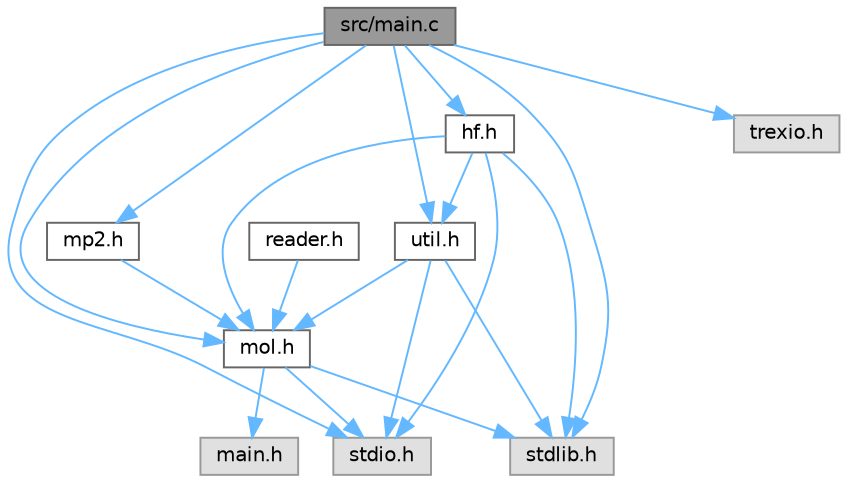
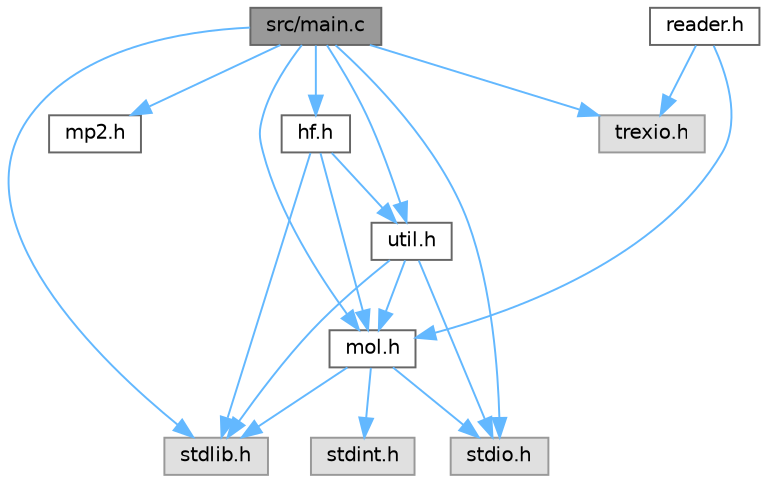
edge "reader.h" -> "trexio.h": added
edge "mp2.h" -> "mol.h": removed
edge "hf.h" -> "stdio.h": removed
node "main.h": label "main.h" -> "stdint.h"
